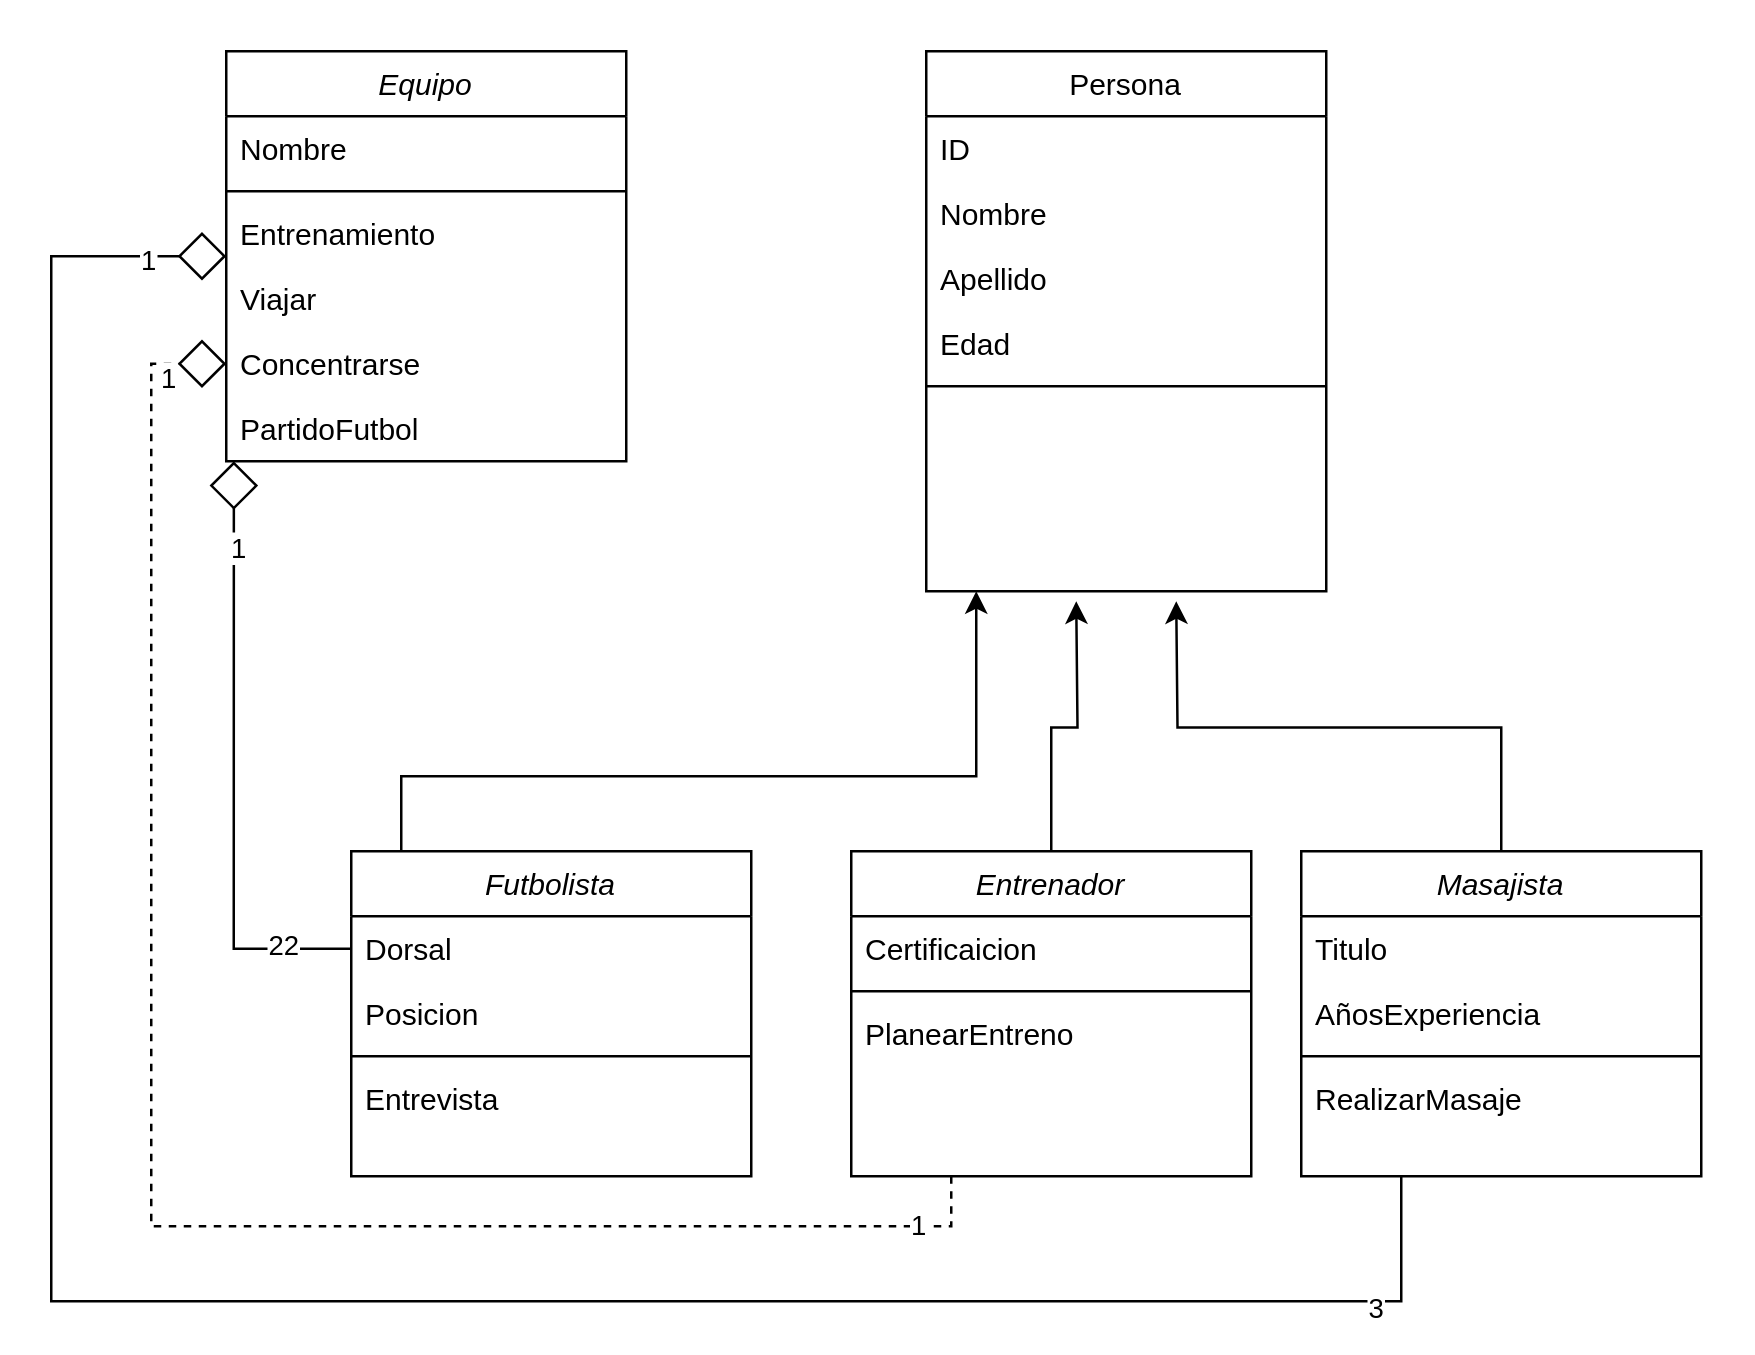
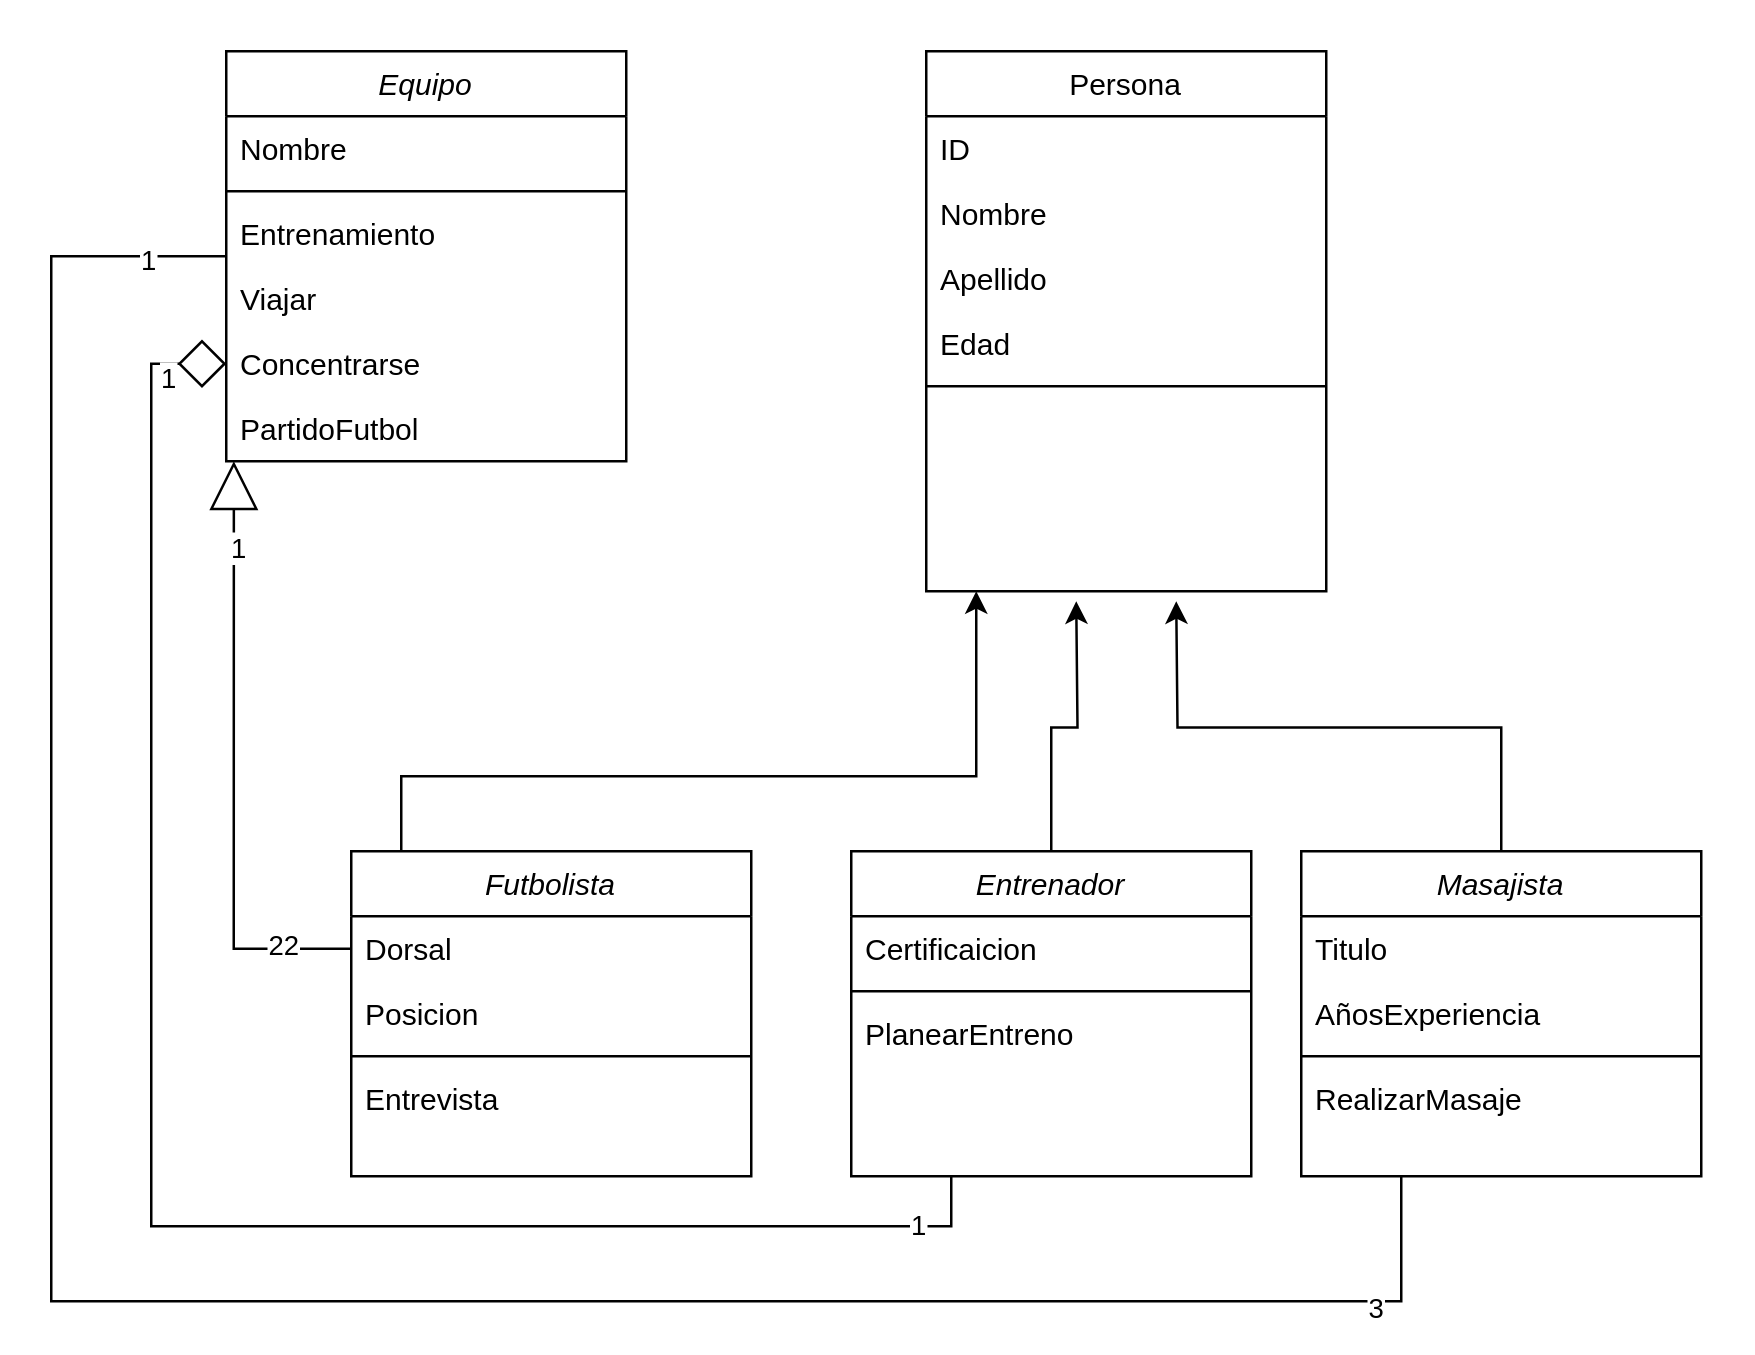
edge "Masajista" -> "Entrenamiento": arrowhead diamond -> none
edge "Dorsal" -> "PartidoFutbol": arrowhead diamond -> block
edge "Entrenador" -> "Concentrarse": style dashed -> solid
